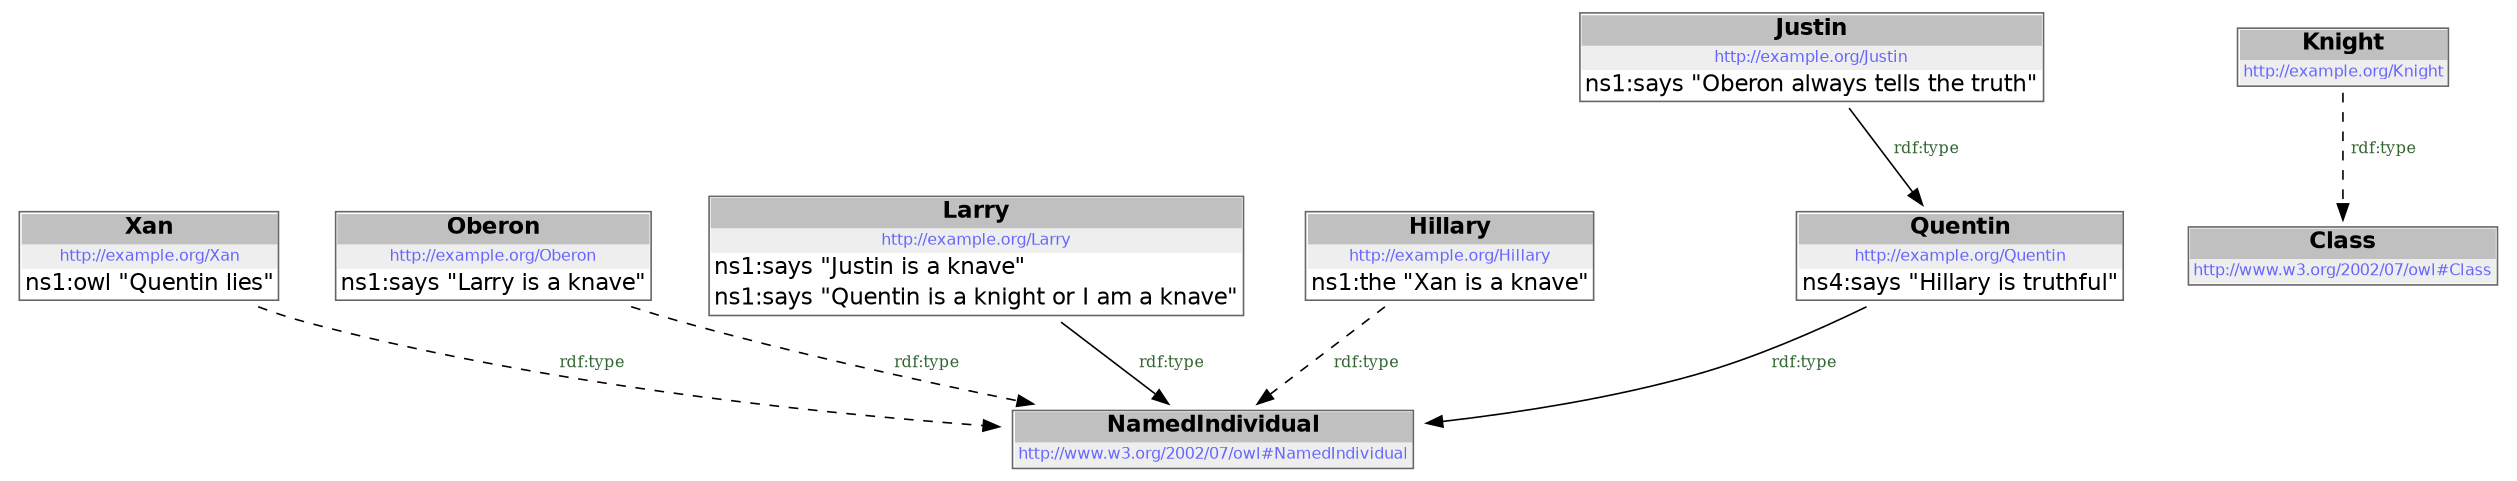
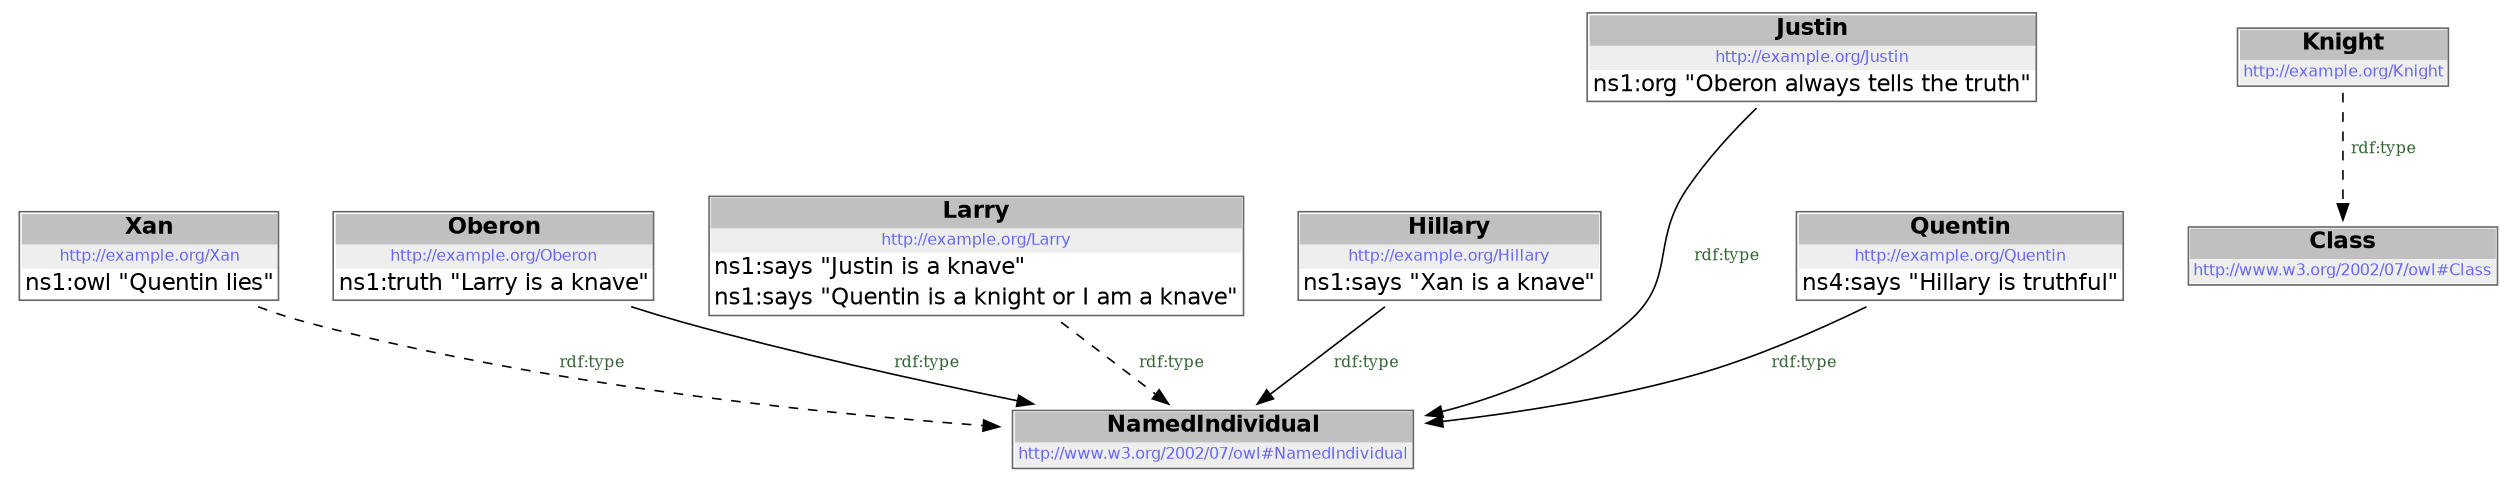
node "Justin": text "ns1:says" -> "ns1:org"
edge "Justin" -> "Quentin": now "Justin" -> "NamedIndividual"
node "Oberon": text "ns1:says" -> "ns1:truth"
node "Hillary": text "ns1:the" -> "ns1:says"
edge "Hillary" -> "NamedIndividual": style dashed -> solid
edge "Oberon" -> "NamedIndividual": style dashed -> solid
edge "Larry" -> "NamedIndividual": style solid -> dashed
